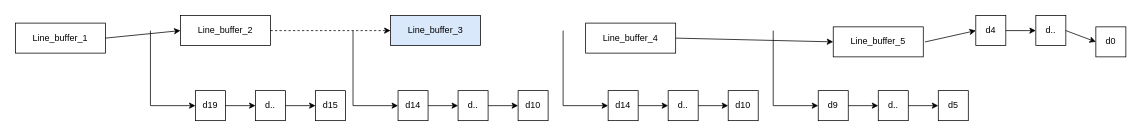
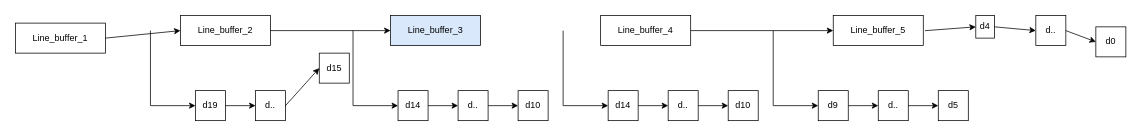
edge "Line_buffer_2" -> "Line_buffer_3": style dashed -> solid
node "d4": size 30x30 -> 19x23
node "Line_buffer_4": moved (630, 38) -> (645, 30)
node "Line_buffer_5": moved (878, 42) -> (878, 30)
node "d15": moved (330, 105) -> (334, 68)
